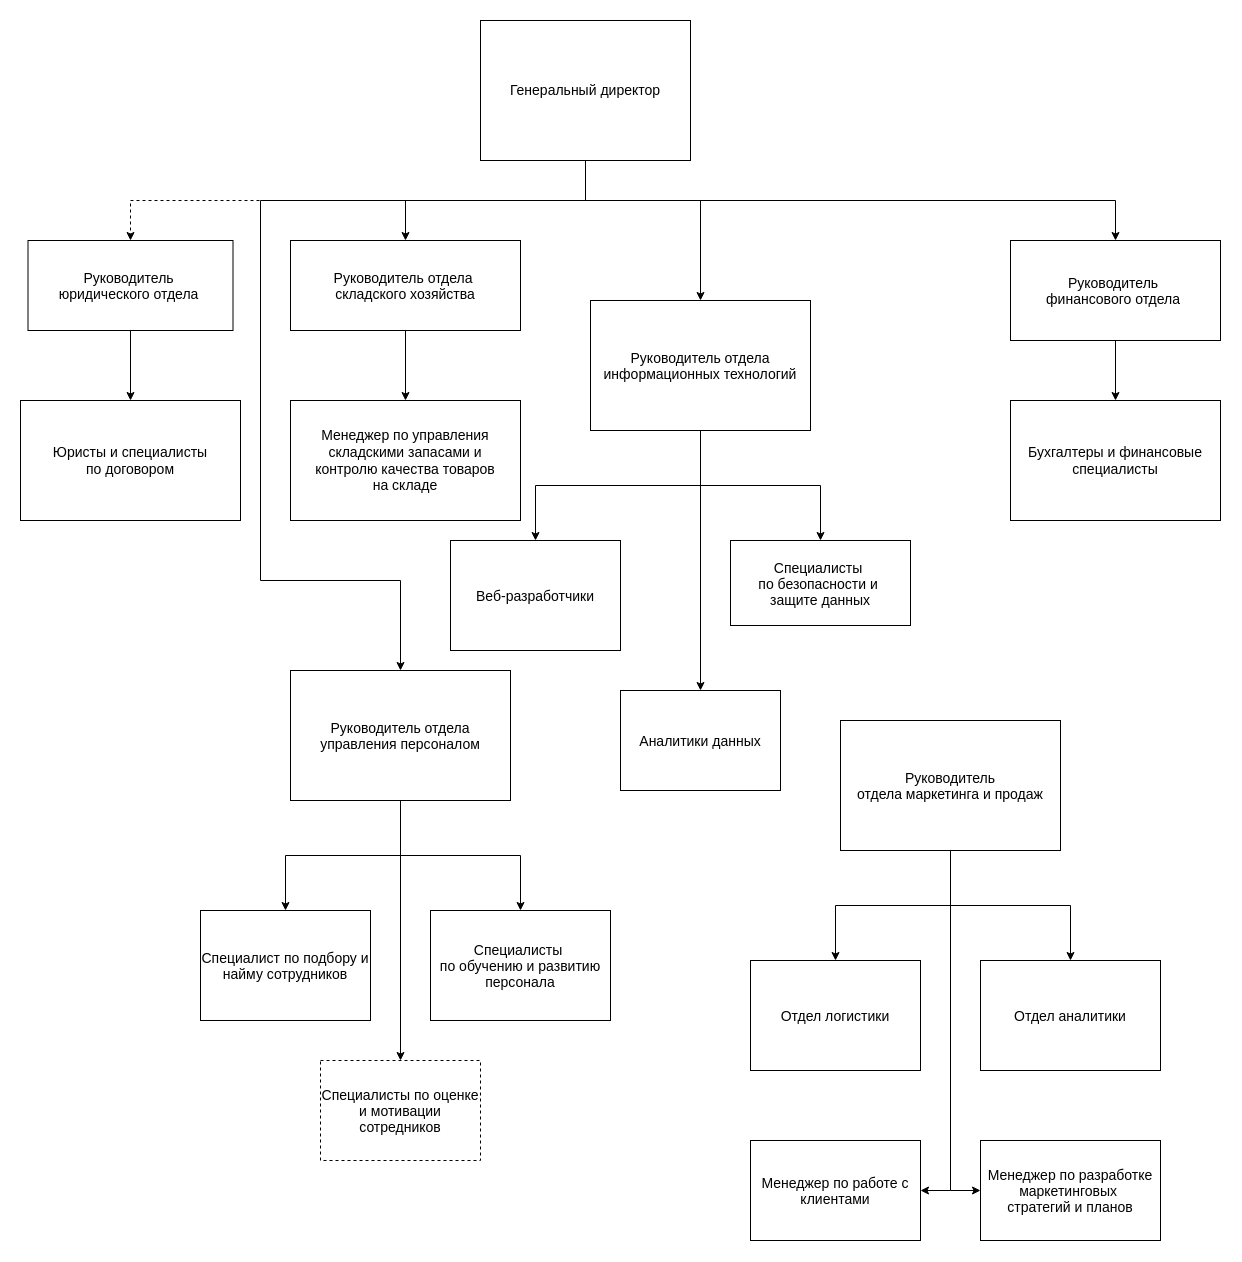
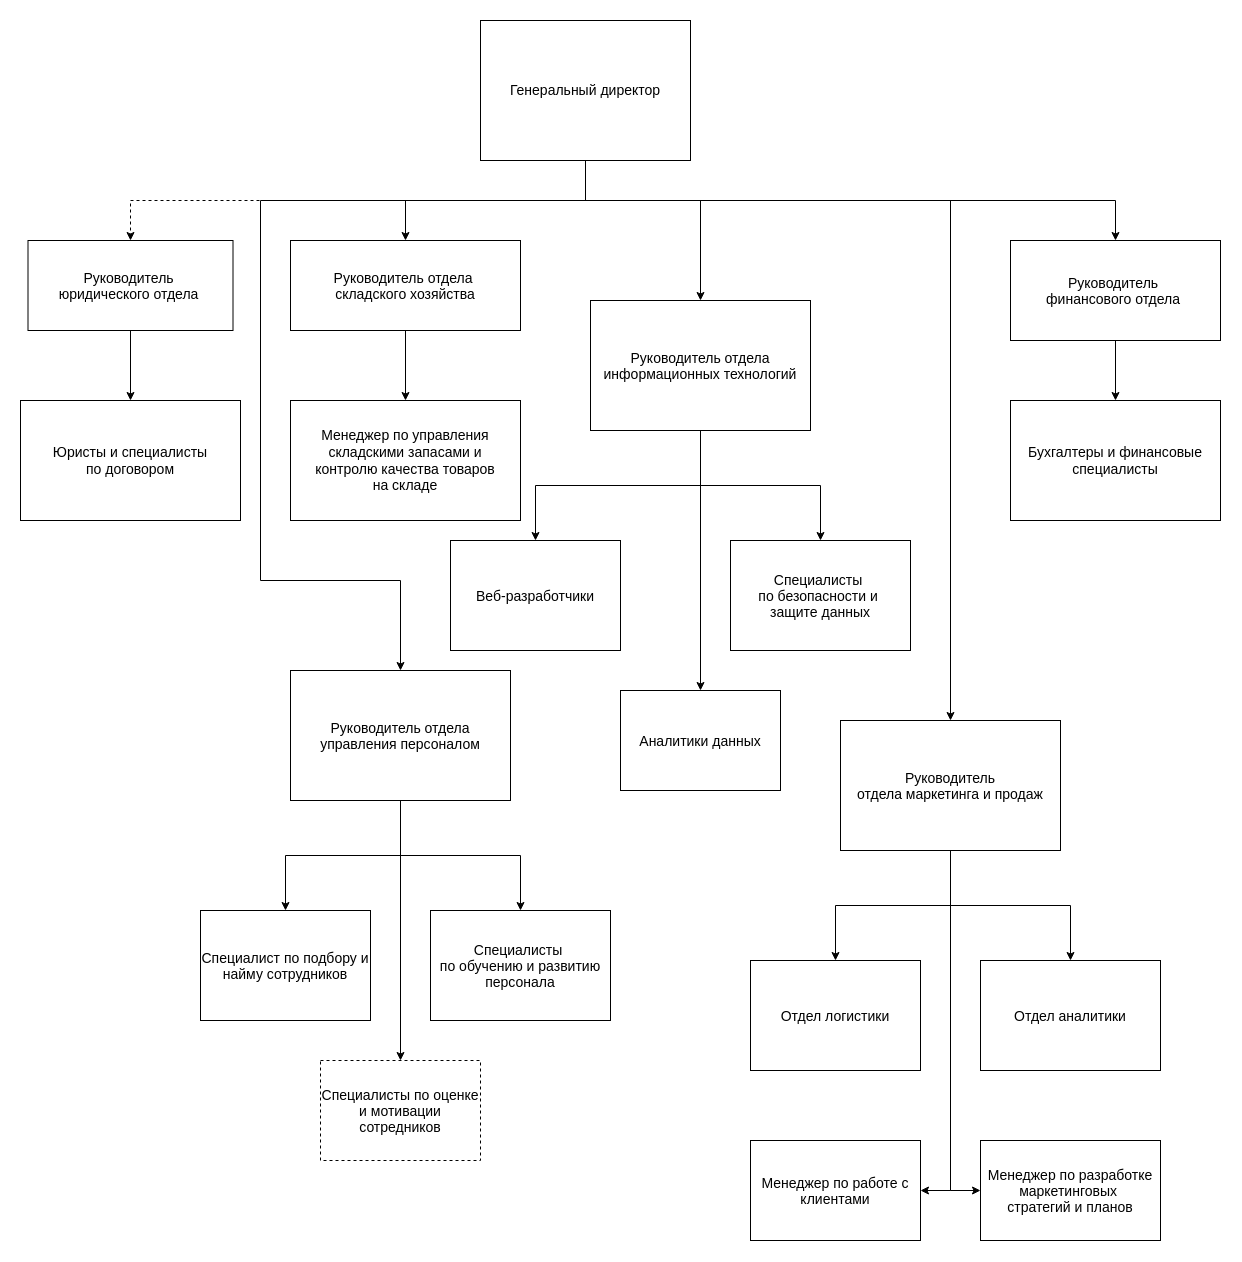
edge "Генеральный директор" -> "Руководитель отдела маркетинга и продаж": added
node "Специалисты по безопасности и защите данных": size 180x85 -> 180x110
